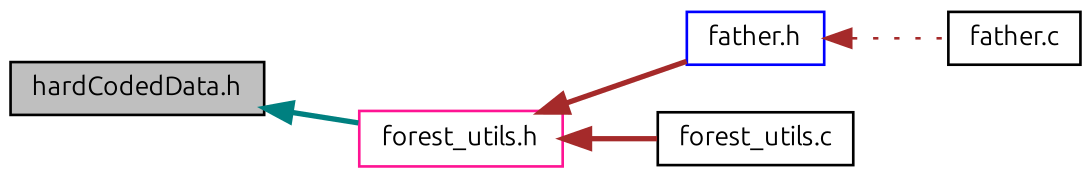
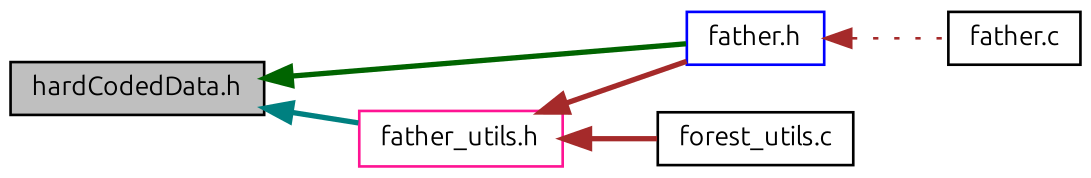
edge "father.h" -> "hardCodedData.h": added
node "forest_utils.h": label "forest_utils.h" -> "father_utils.h"
